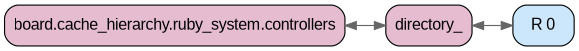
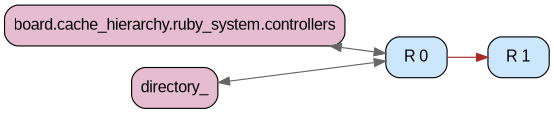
edge "board.cache_hierarchy.ruby_system.controllers" -- "directory_": now "board.cache_hierarchy.ruby_system.controllers" -- "R 0"
node "R 1": added
